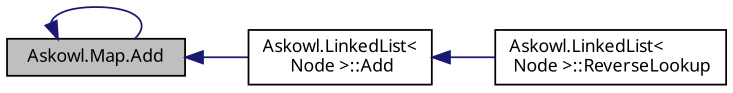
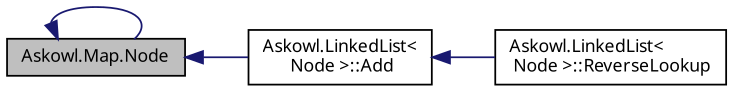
node "Askowl.Map.Add": label "Askowl.Map.Add" -> "Askowl.Map.Node"
